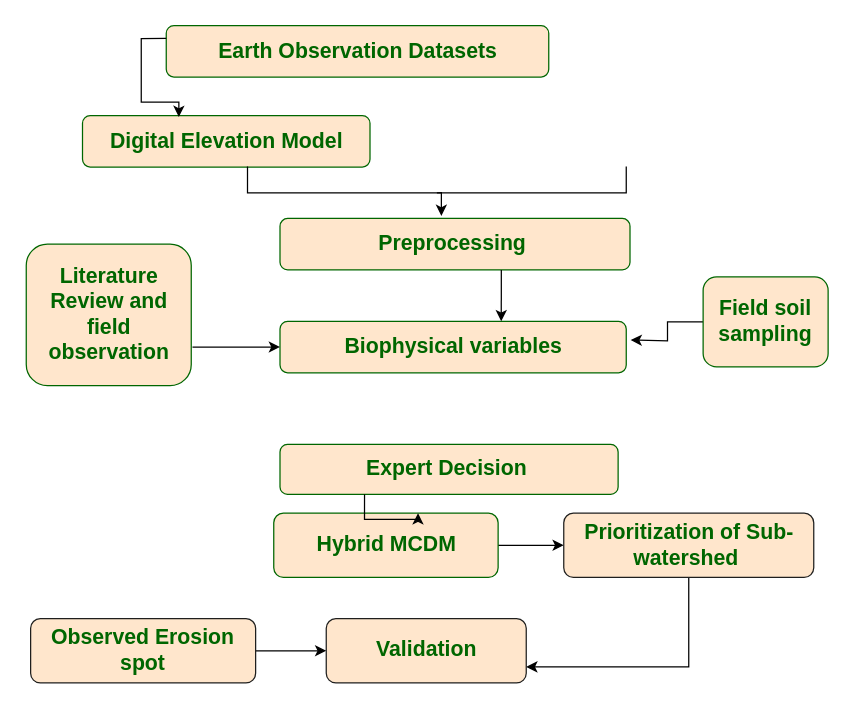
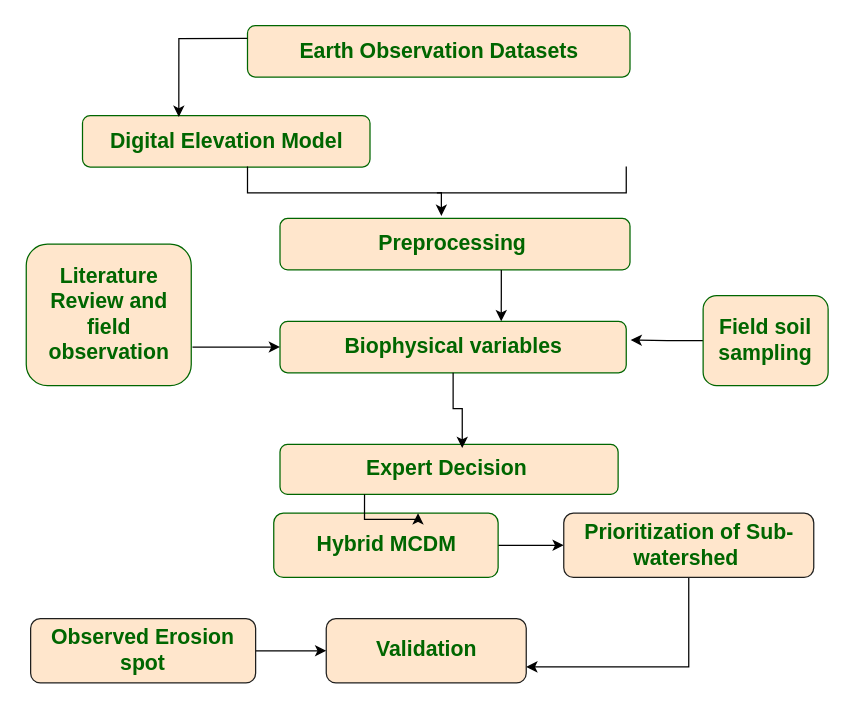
node "Earth Observation Datasets": moved (358, 51) -> (439, 51)
node "Field soil sampling": moved (766, 322) -> (766, 341)
edge "Biophysical variables" -> "Expert Decision": added
